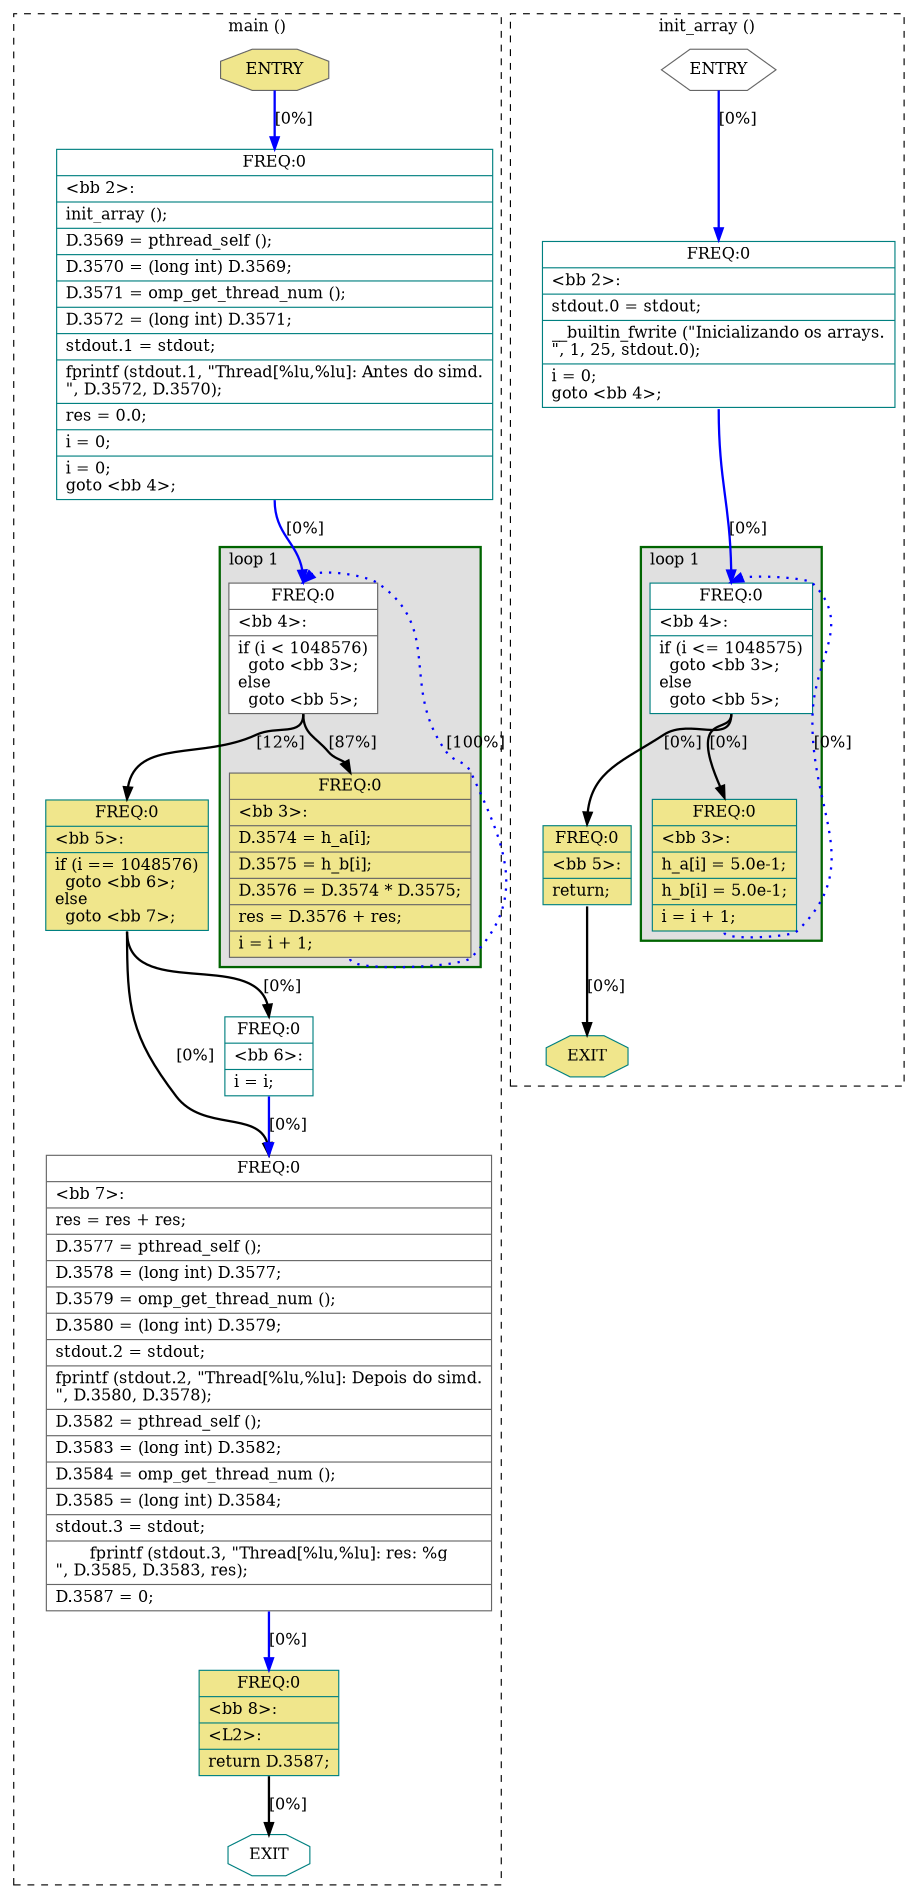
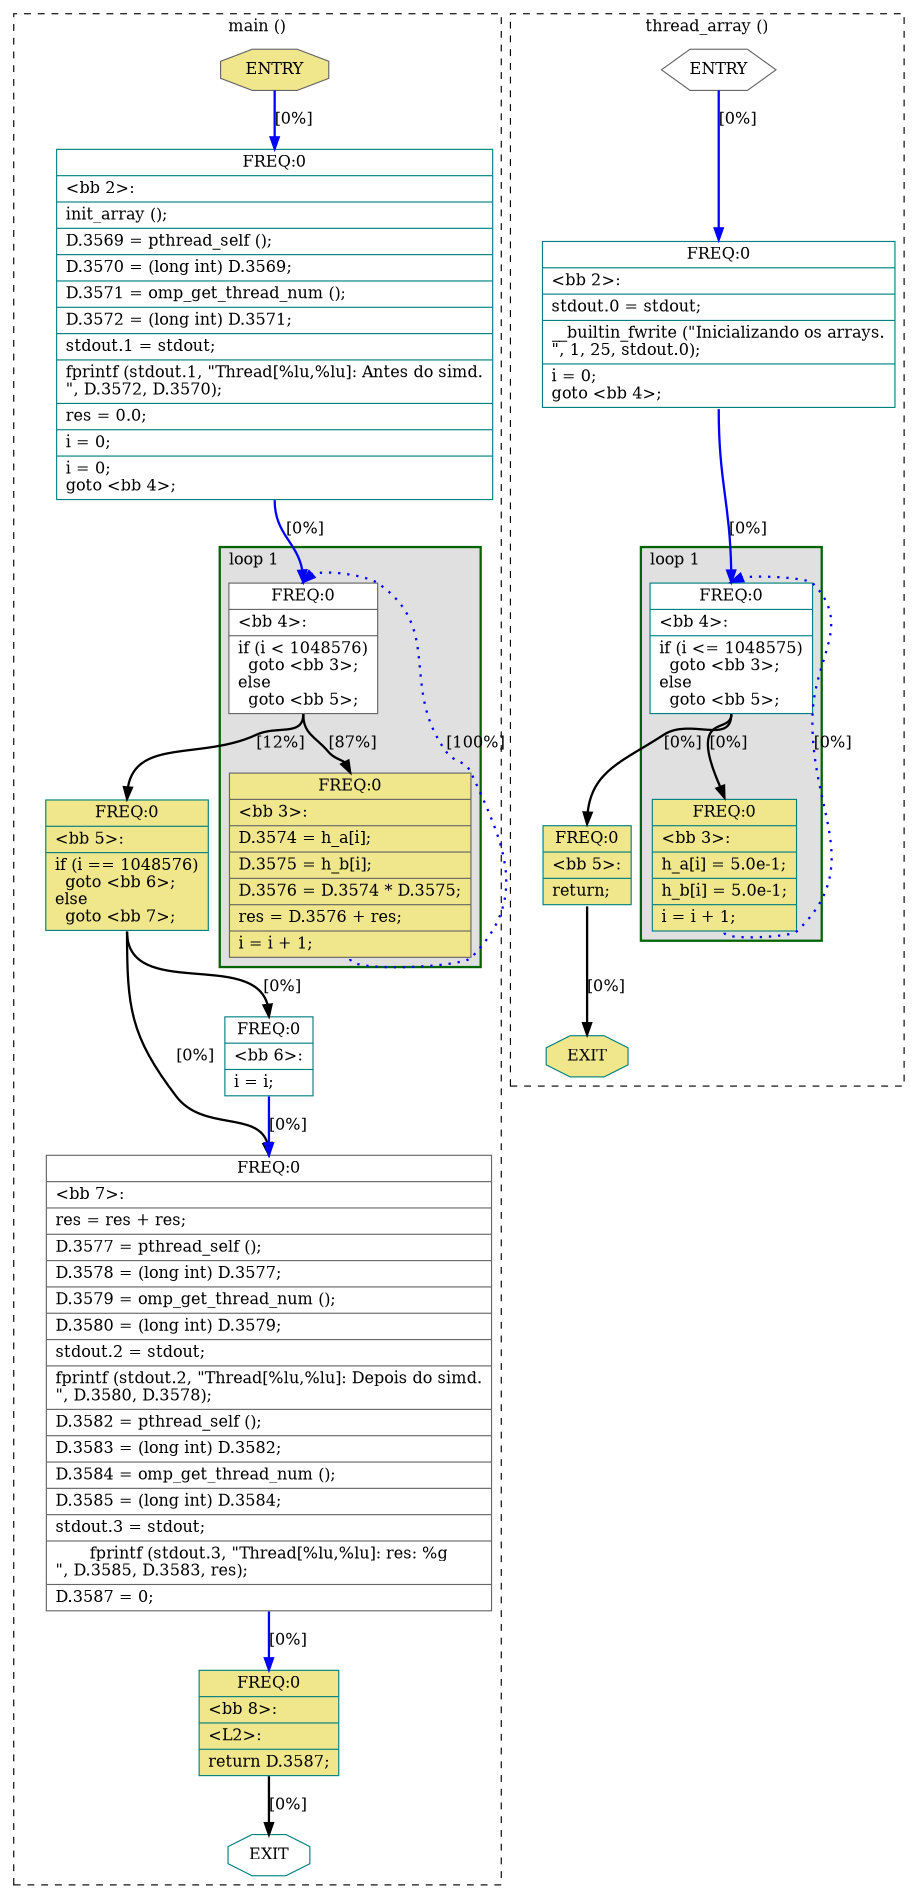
cluster "init_array ()": label "init_array ()" -> "thread_array ()"
